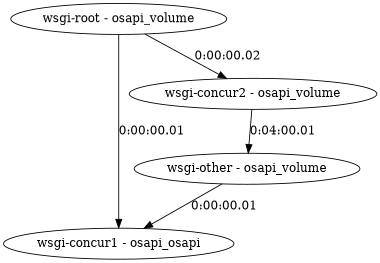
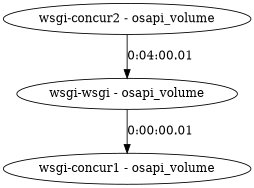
node "wsgi-root - osapi_volume": removed
node "wsgi-other - osapi_volume": label "wsgi-other - osapi_volume" -> "wsgi-wsgi - osapi_volume"
node "wsgi-concur1 - osapi_osapi": label "wsgi-concur1 - osapi_osapi" -> "wsgi-concur1 - osapi_volume"
